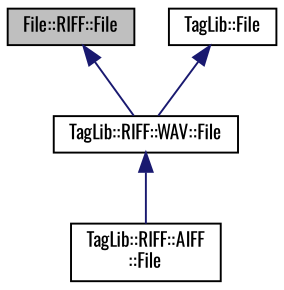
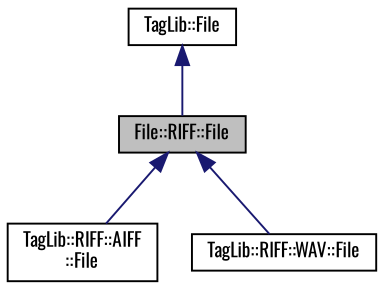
edge "TagLib::RIFF::WAV::File" -> "TagLib::File": now "File::RIFF::File" -> "TagLib::File"
edge "TagLib::RIFF::AIFF ::File" -> "TagLib::RIFF::WAV::File": now "TagLib::RIFF::AIFF ::File" -> "File::RIFF::File"
